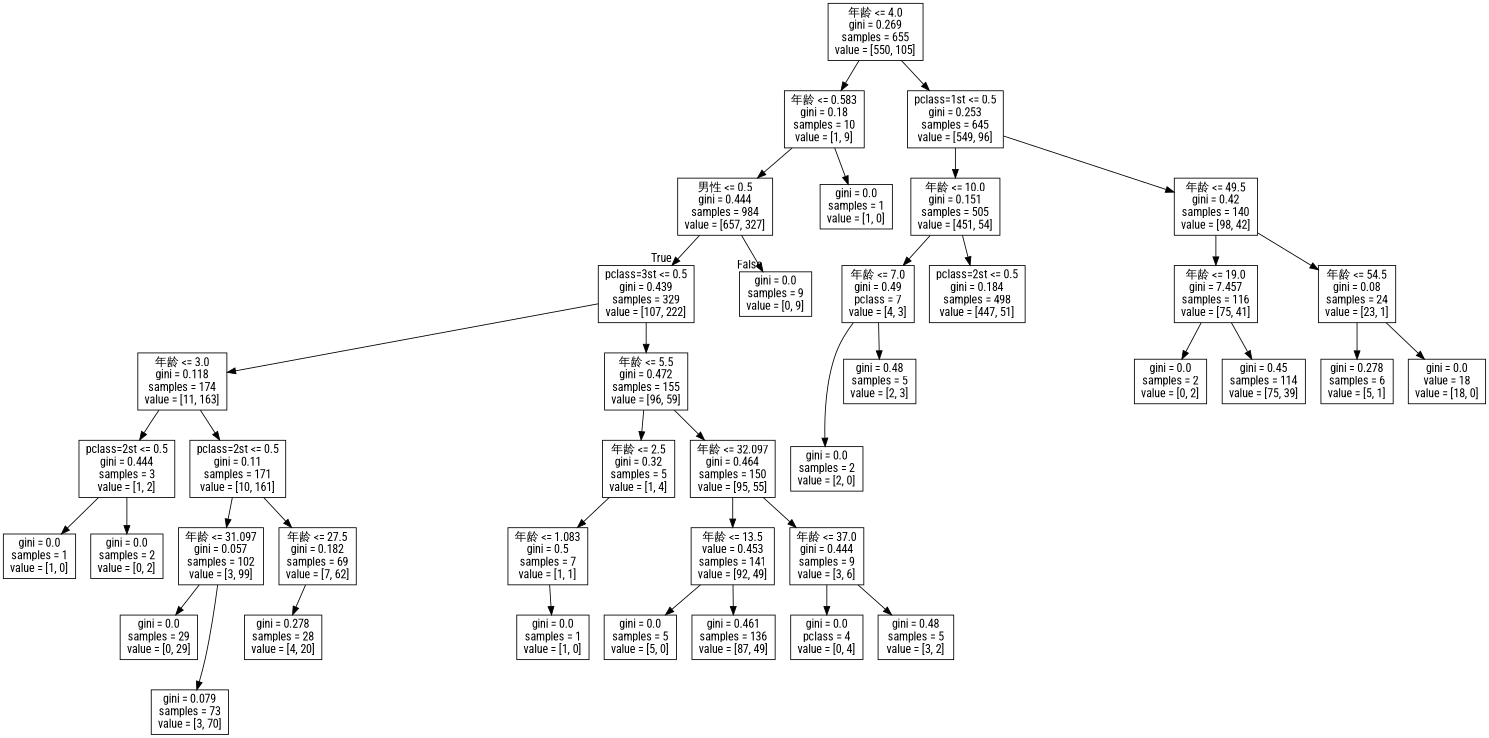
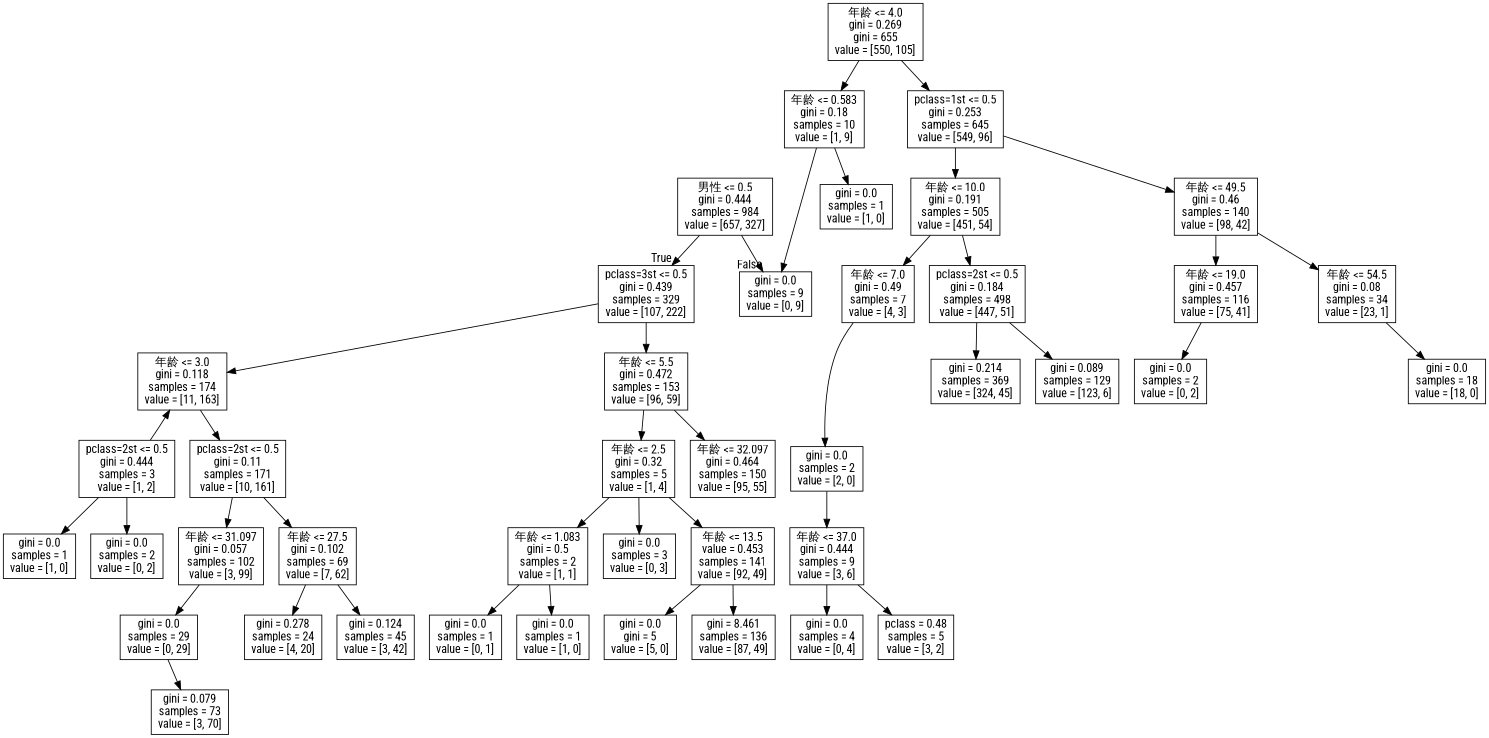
node "年龄 <= 4.0 gini = 0.269 samples = 655 value = [550, 105]": label "年龄 <= 4.0 gini = 0.269 samples = 655 value = [550, 105]" -> "年龄 <= 4.0 gini = 0.269 gini = 655 value = [550, 105]"
edge "年龄 <= 0.583 gini = 0.18 samples = 10 value = [1, 9]" -> "男性 <= 0.5 gini = 0.444 samples = 984 value = [657, 327]": now "年龄 <= 0.583 gini = 0.18 samples = 10 value = [1, 9]" -> "gini = 0.0 samples = 9 value = [0, 9]"
node "年龄 <= 10.0 gini = 0.151 samples = 505 value = [451, 54]": label "年龄 <= 10.0 gini = 0.151 samples = 505 value = [451, 54]" -> "年龄 <= 10.0 gini = 0.191 samples = 505 value = [451, 54]"
node "年龄 <= 49.5 gini = 0.42 samples = 140 value = [98, 42]": label "年龄 <= 49.5 gini = 0.42 samples = 140 value = [98, 42]" -> "年龄 <= 49.5 gini = 0.46 samples = 140 value = [98, 42]"
node "年龄 <= 7.0 gini = 0.49 pclass = 7 value = [4, 3]": label "年龄 <= 7.0 gini = 0.49 pclass = 7 value = [4, 3]" -> "年龄 <= 7.0 gini = 0.49 samples = 7 value = [4, 3]"
node "年龄 <= 19.0 gini = 7.457 samples = 116 value = [75, 41]": label "年龄 <= 19.0 gini = 7.457 samples = 116 value = [75, 41]" -> "年龄 <= 19.0 gini = 0.457 samples = 116 value = [75, 41]"
node "年龄 <= 54.5 gini = 0.08 samples = 24 value = [23, 1]": label "年龄 <= 54.5 gini = 0.08 samples = 24 value = [23, 1]" -> "年龄 <= 54.5 gini = 0.08 samples = 34 value = [23, 1]"
node "年龄 <= 5.5 gini = 0.472 samples = 155 value = [96, 59]": label "年龄 <= 5.5 gini = 0.472 samples = 155 value = [96, 59]" -> "年龄 <= 5.5 gini = 0.472 samples = 153 value = [96, 59]"
node "gini = 0.48 samples = 5 value = [2, 3]": removed
node "gini = 0.214 samples = 369 value = [324, 45]": added
node "gini = 0.089 samples = 129 value = [123, 6]": added
node "gini = 0.45 samples = 114 value = [75, 39]": removed
node "gini = 0.278 samples = 6 value = [5, 1]": removed
node "gini = 0.0 value = 18 value = [18, 0]": label "gini = 0.0 value = 18 value = [18, 0]" -> "gini = 0.0 samples = 18 value = [18, 0]"
edge "年龄 <= 3.0 gini = 0.118 samples = 174 value = [11, 163]" -> "pclass=2st <= 0.5 gini = 0.444 samples = 3 value = [1, 2]": reversed
edge "年龄 <= 32.097 gini = 0.464 samples = 150 value = [95, 55]" -> "年龄 <= 13.5 value = 0.453 samples = 141 value = [92, 49]": now "年龄 <= 2.5 gini = 0.32 samples = 5 value = [1, 4]" -> "年龄 <= 13.5 value = 0.453 samples = 141 value = [92, 49]"
edge "年龄 <= 32.097 gini = 0.464 samples = 150 value = [95, 55]" -> "年龄 <= 37.0 gini = 0.444 samples = 9 value = [3, 6]": now "gini = 0.0 samples = 2 value = [2, 0]" -> "年龄 <= 37.0 gini = 0.444 samples = 9 value = [3, 6]"
node "年龄 <= 27.5 gini = 0.182 samples = 69 value = [7, 62]": label "年龄 <= 27.5 gini = 0.182 samples = 69 value = [7, 62]" -> "年龄 <= 27.5 gini = 0.102 samples = 69 value = [7, 62]"
node "年龄 <= 1.083 gini = 0.5 samples = 7 value = [1, 1]": label "年龄 <= 1.083 gini = 0.5 samples = 7 value = [1, 1]" -> "年龄 <= 1.083 gini = 0.5 samples = 2 value = [1, 1]"
node "gini = 0.0 samples = 3 value = [0, 3]": added
edge "年龄 <= 31.097 gini = 0.057 samples = 102 value = [3, 99]" -> "gini = 0.079 samples = 73 value = [3, 70]": now "gini = 0.0 samples = 29 value = [0, 29]" -> "gini = 0.079 samples = 73 value = [3, 70]"
node "gini = 0.278 samples = 28 value = [4, 20]": label "gini = 0.278 samples = 28 value = [4, 20]" -> "gini = 0.278 samples = 24 value = [4, 20]"
node "gini = 0.124 samples = 45 value = [3, 42]": added
node "gini = 0.0 samples = 1 value = [0, 1]": added
node "gini = 0.0 samples = 5 value = [5, 0]": label "gini = 0.0 samples = 5 value = [5, 0]" -> "gini = 0.0 gini = 5 value = [5, 0]"
node "gini = 0.461 samples = 136 value = [87, 49]": label "gini = 0.461 samples = 136 value = [87, 49]" -> "gini = 8.461 samples = 136 value = [87, 49]"
node "gini = 0.0 pclass = 4 value = [0, 4]": label "gini = 0.0 pclass = 4 value = [0, 4]" -> "gini = 0.0 samples = 4 value = [0, 4]"
node "gini = 0.48 samples = 5 value = [3, 2]": label "gini = 0.48 samples = 5 value = [3, 2]" -> "pclass = 0.48 samples = 5 value = [3, 2]"
